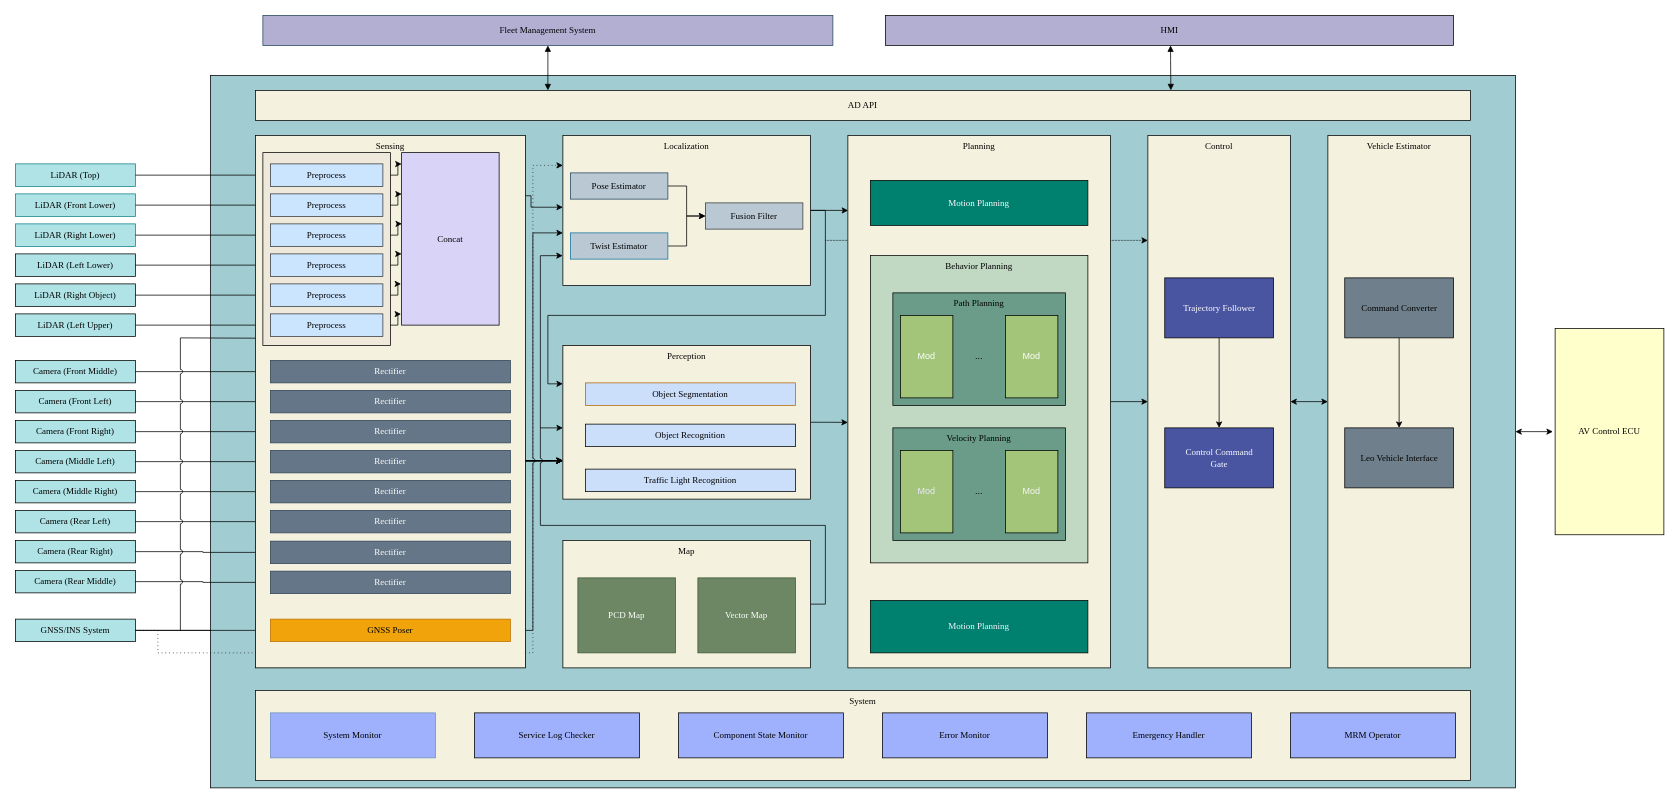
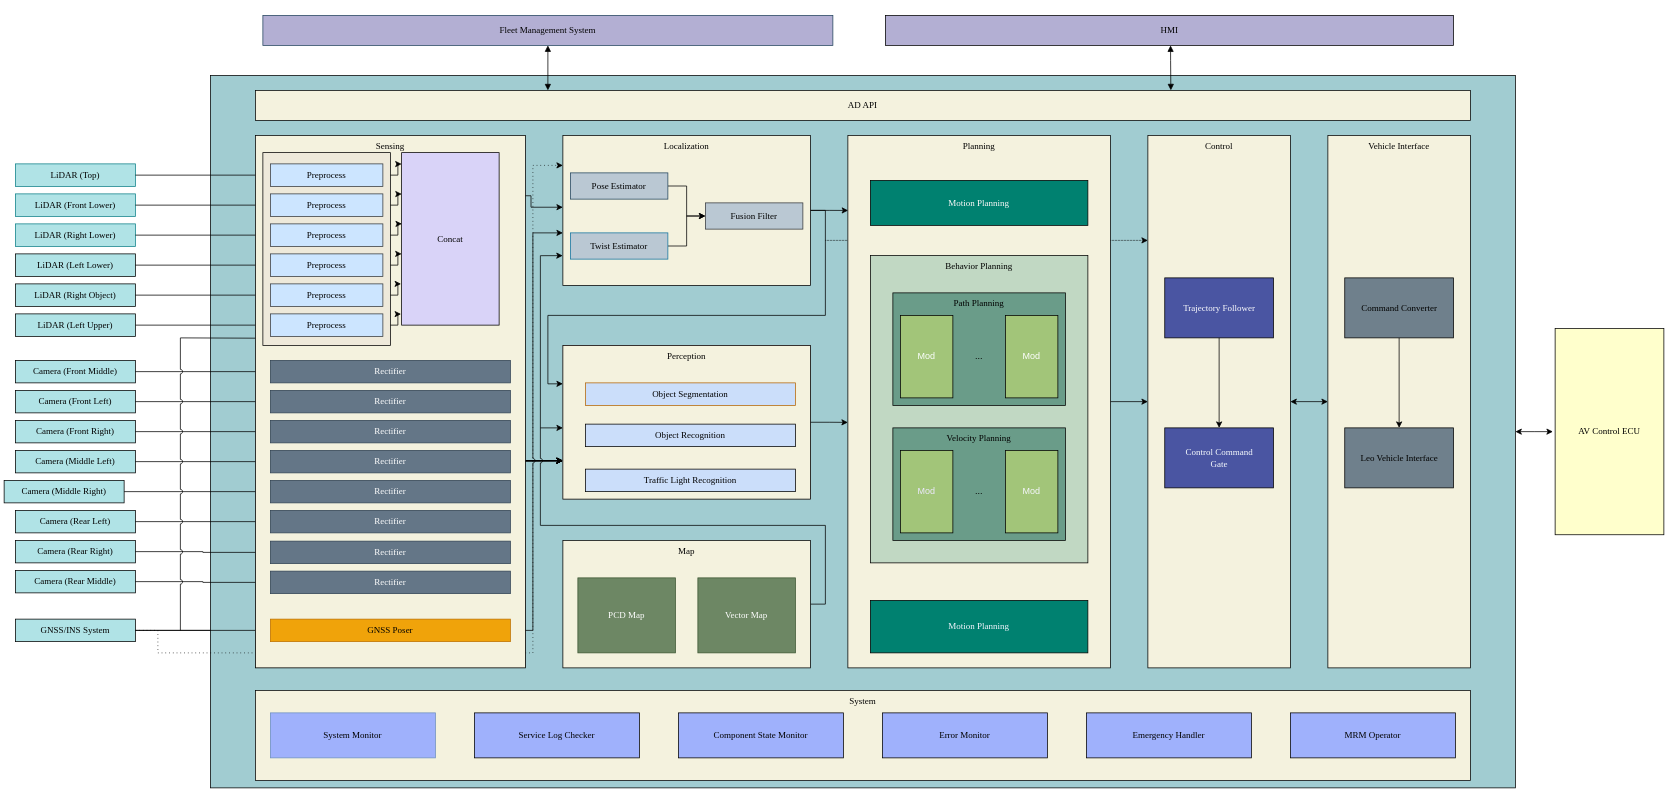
node "Vehicle Estimator": label "Vehicle Estimator" -> "Vehicle Interface"
node "Camera (Middle Right)": moved (75, 492) -> (64, 492)
